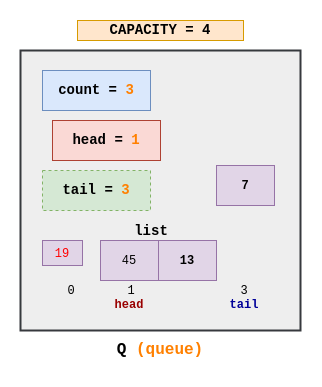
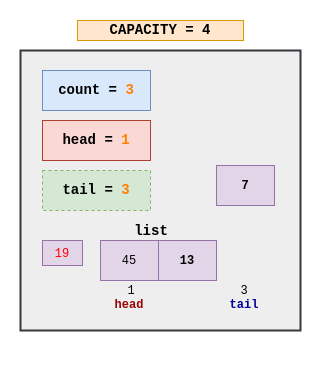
node "head = 1": moved (107, 141) -> (97, 141)
node "0": removed
node "Q (queue)": removed
